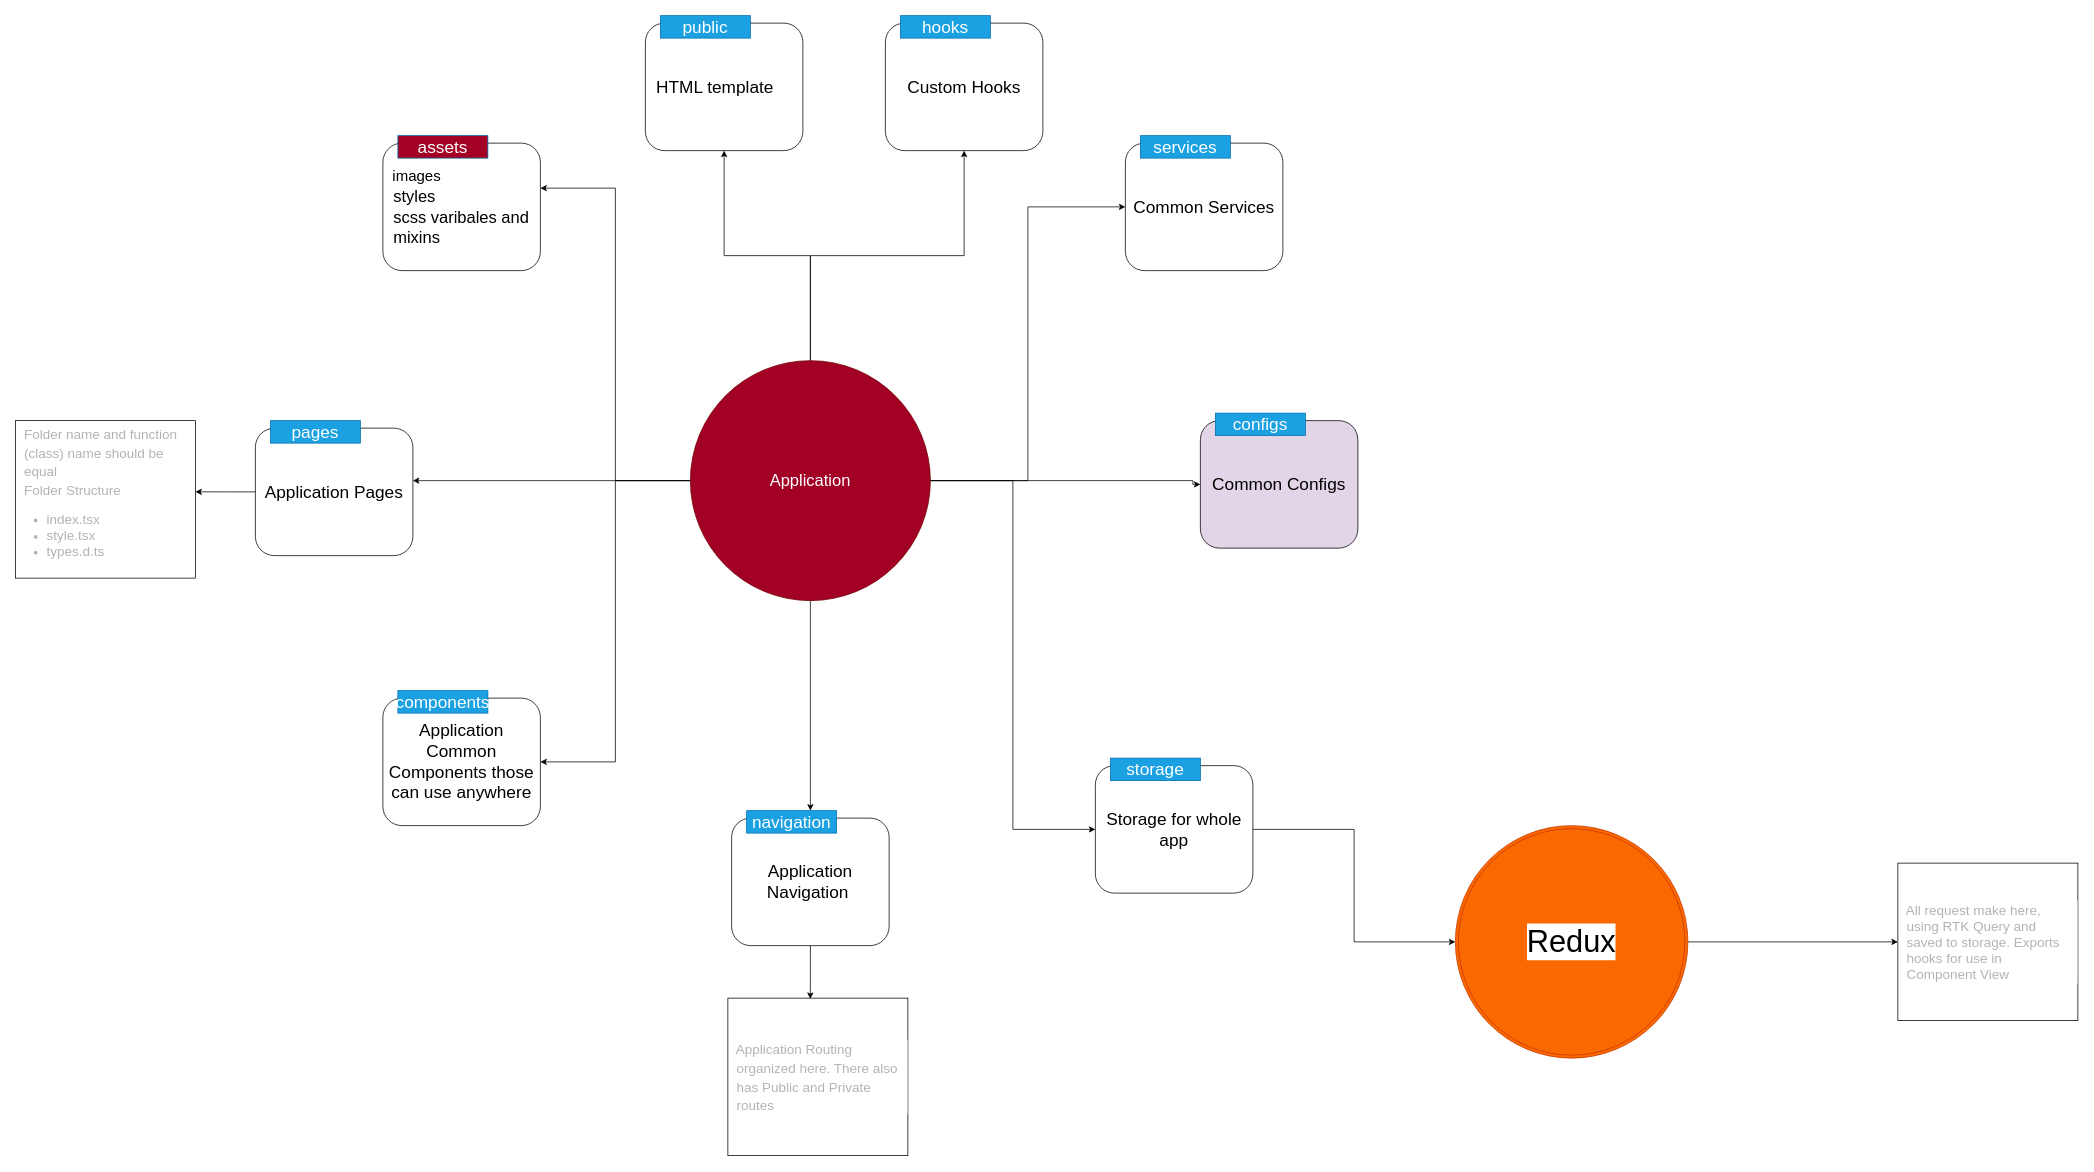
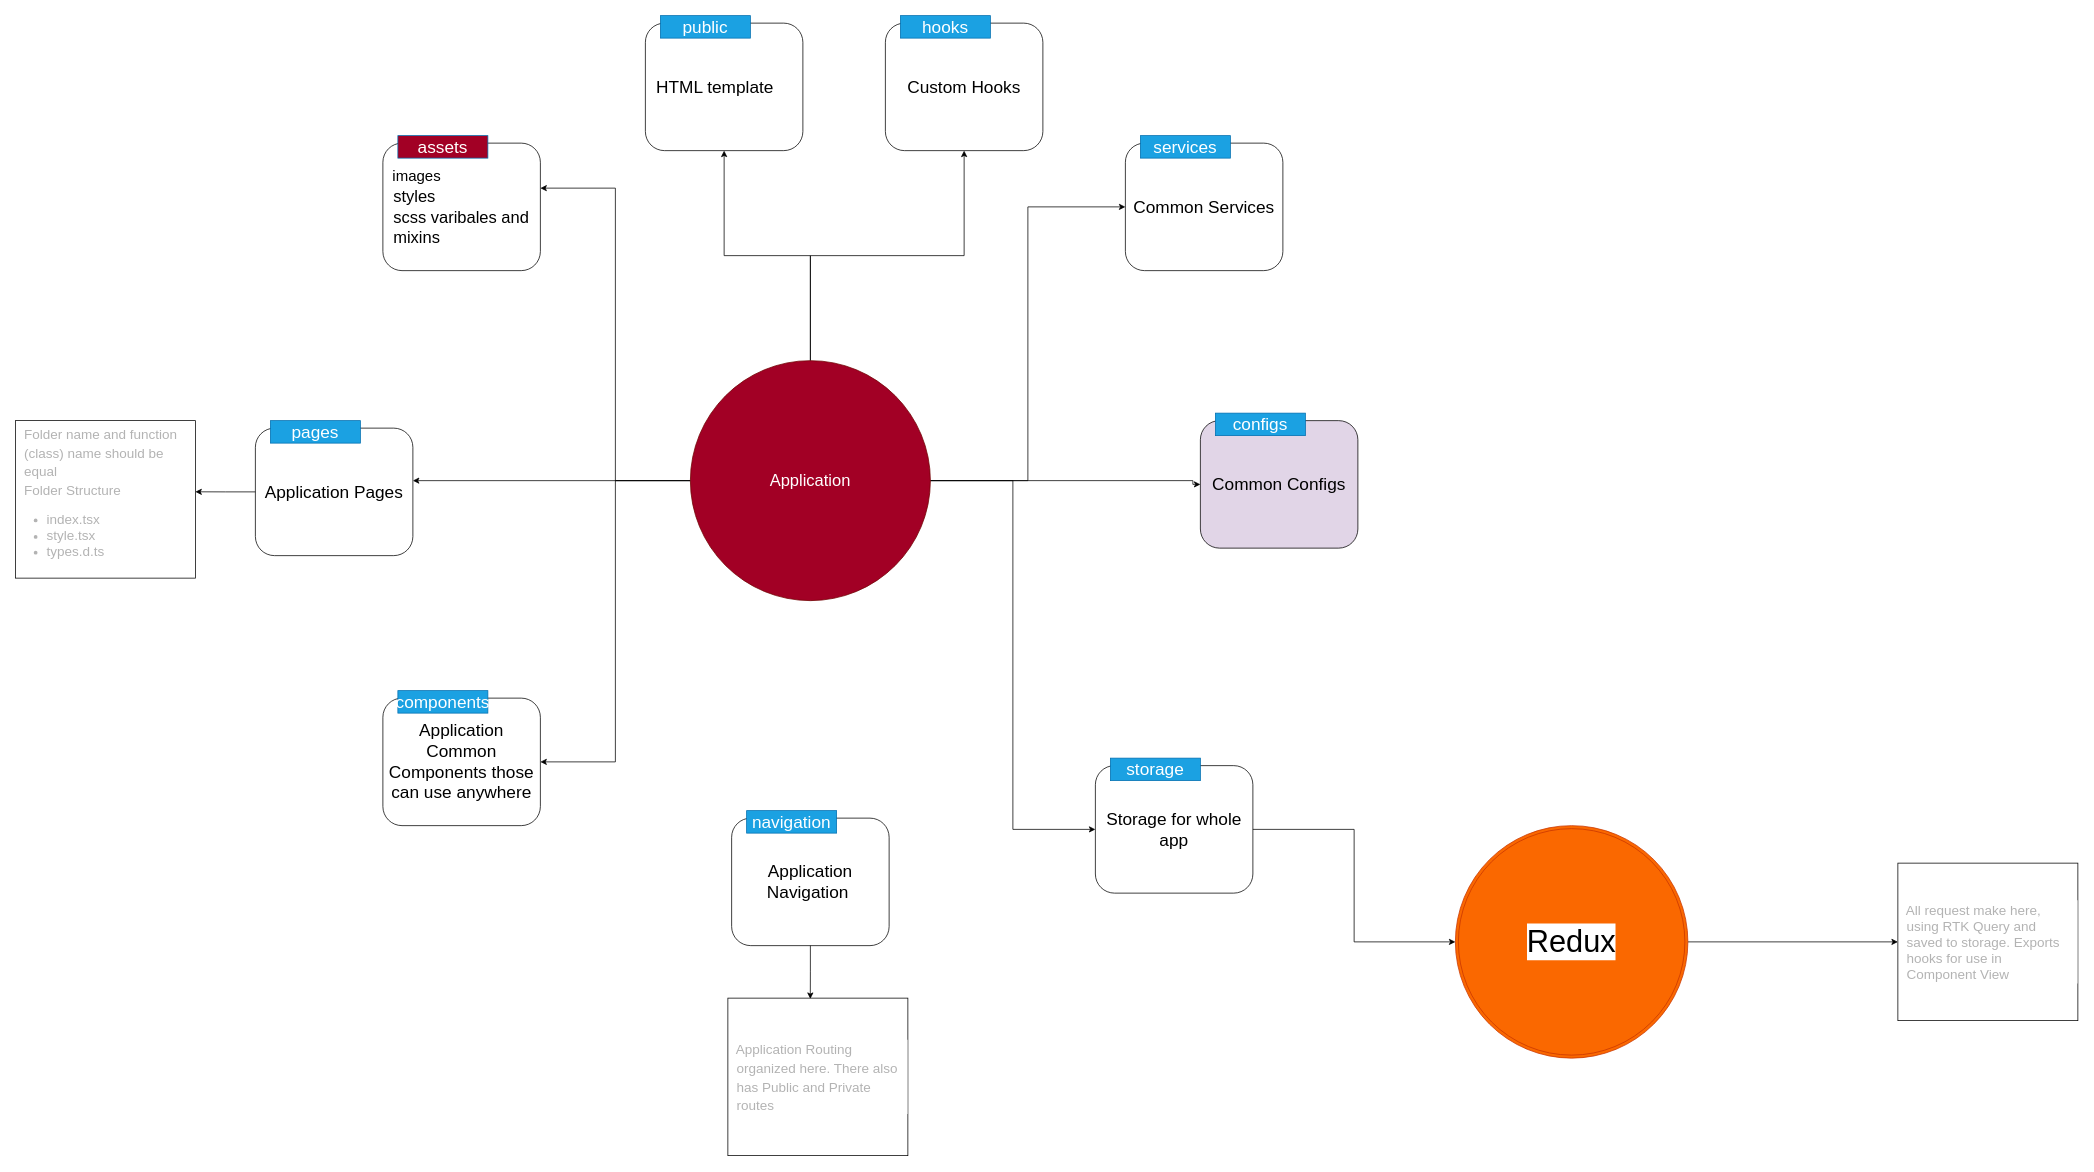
edge "Application" -> "navigation": removed
